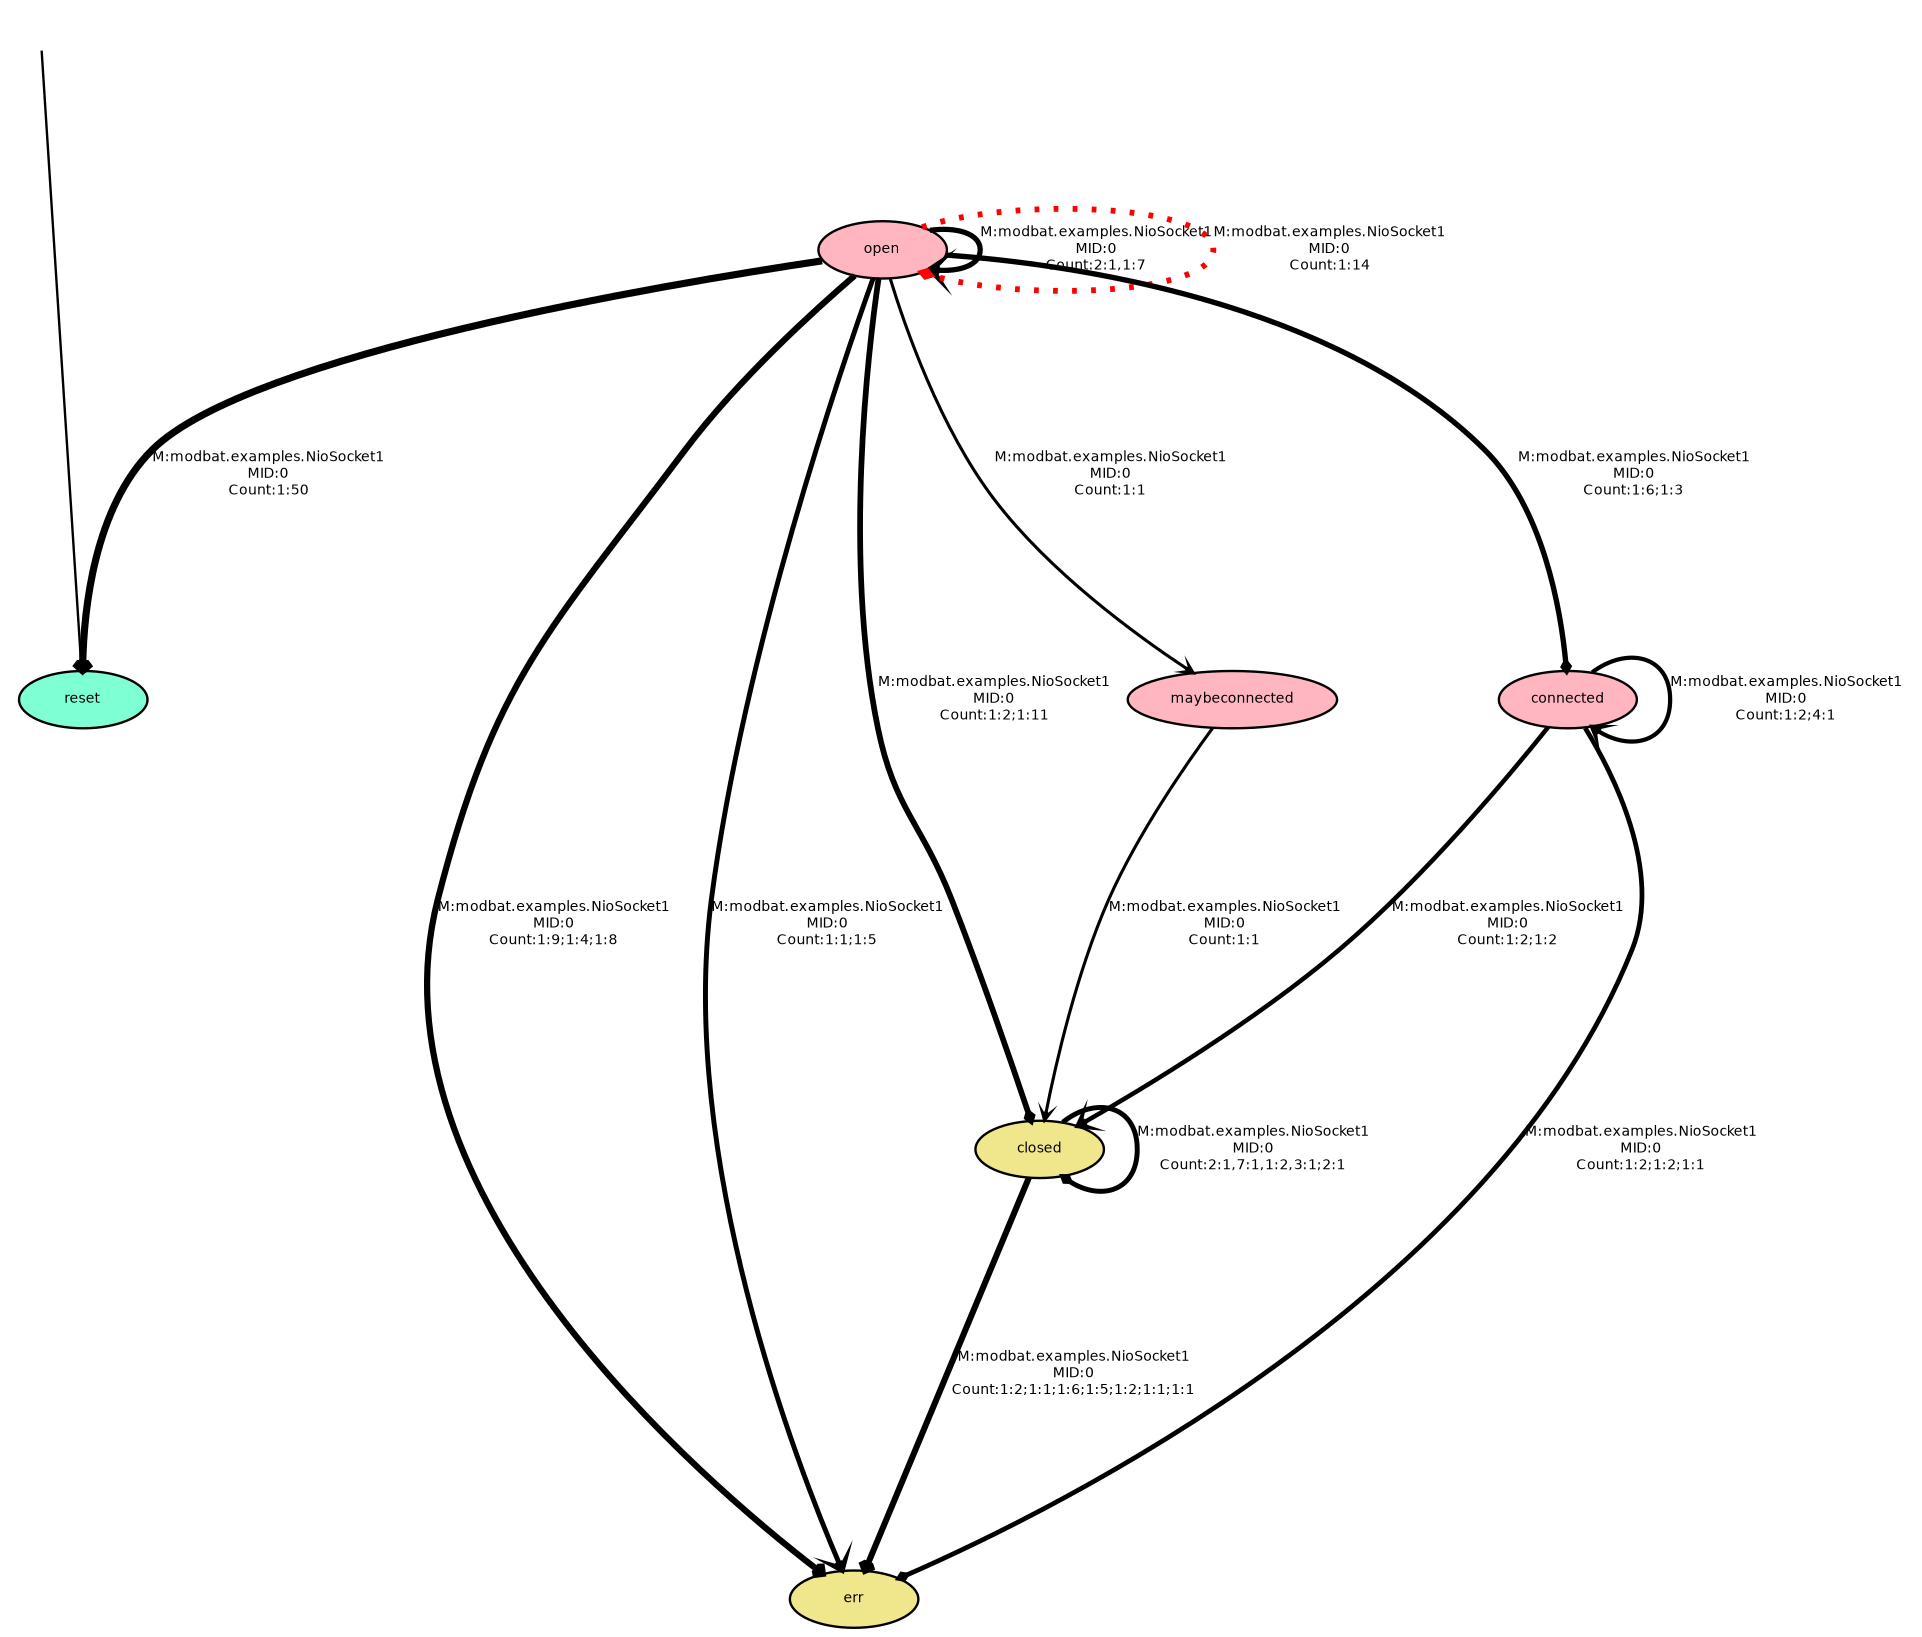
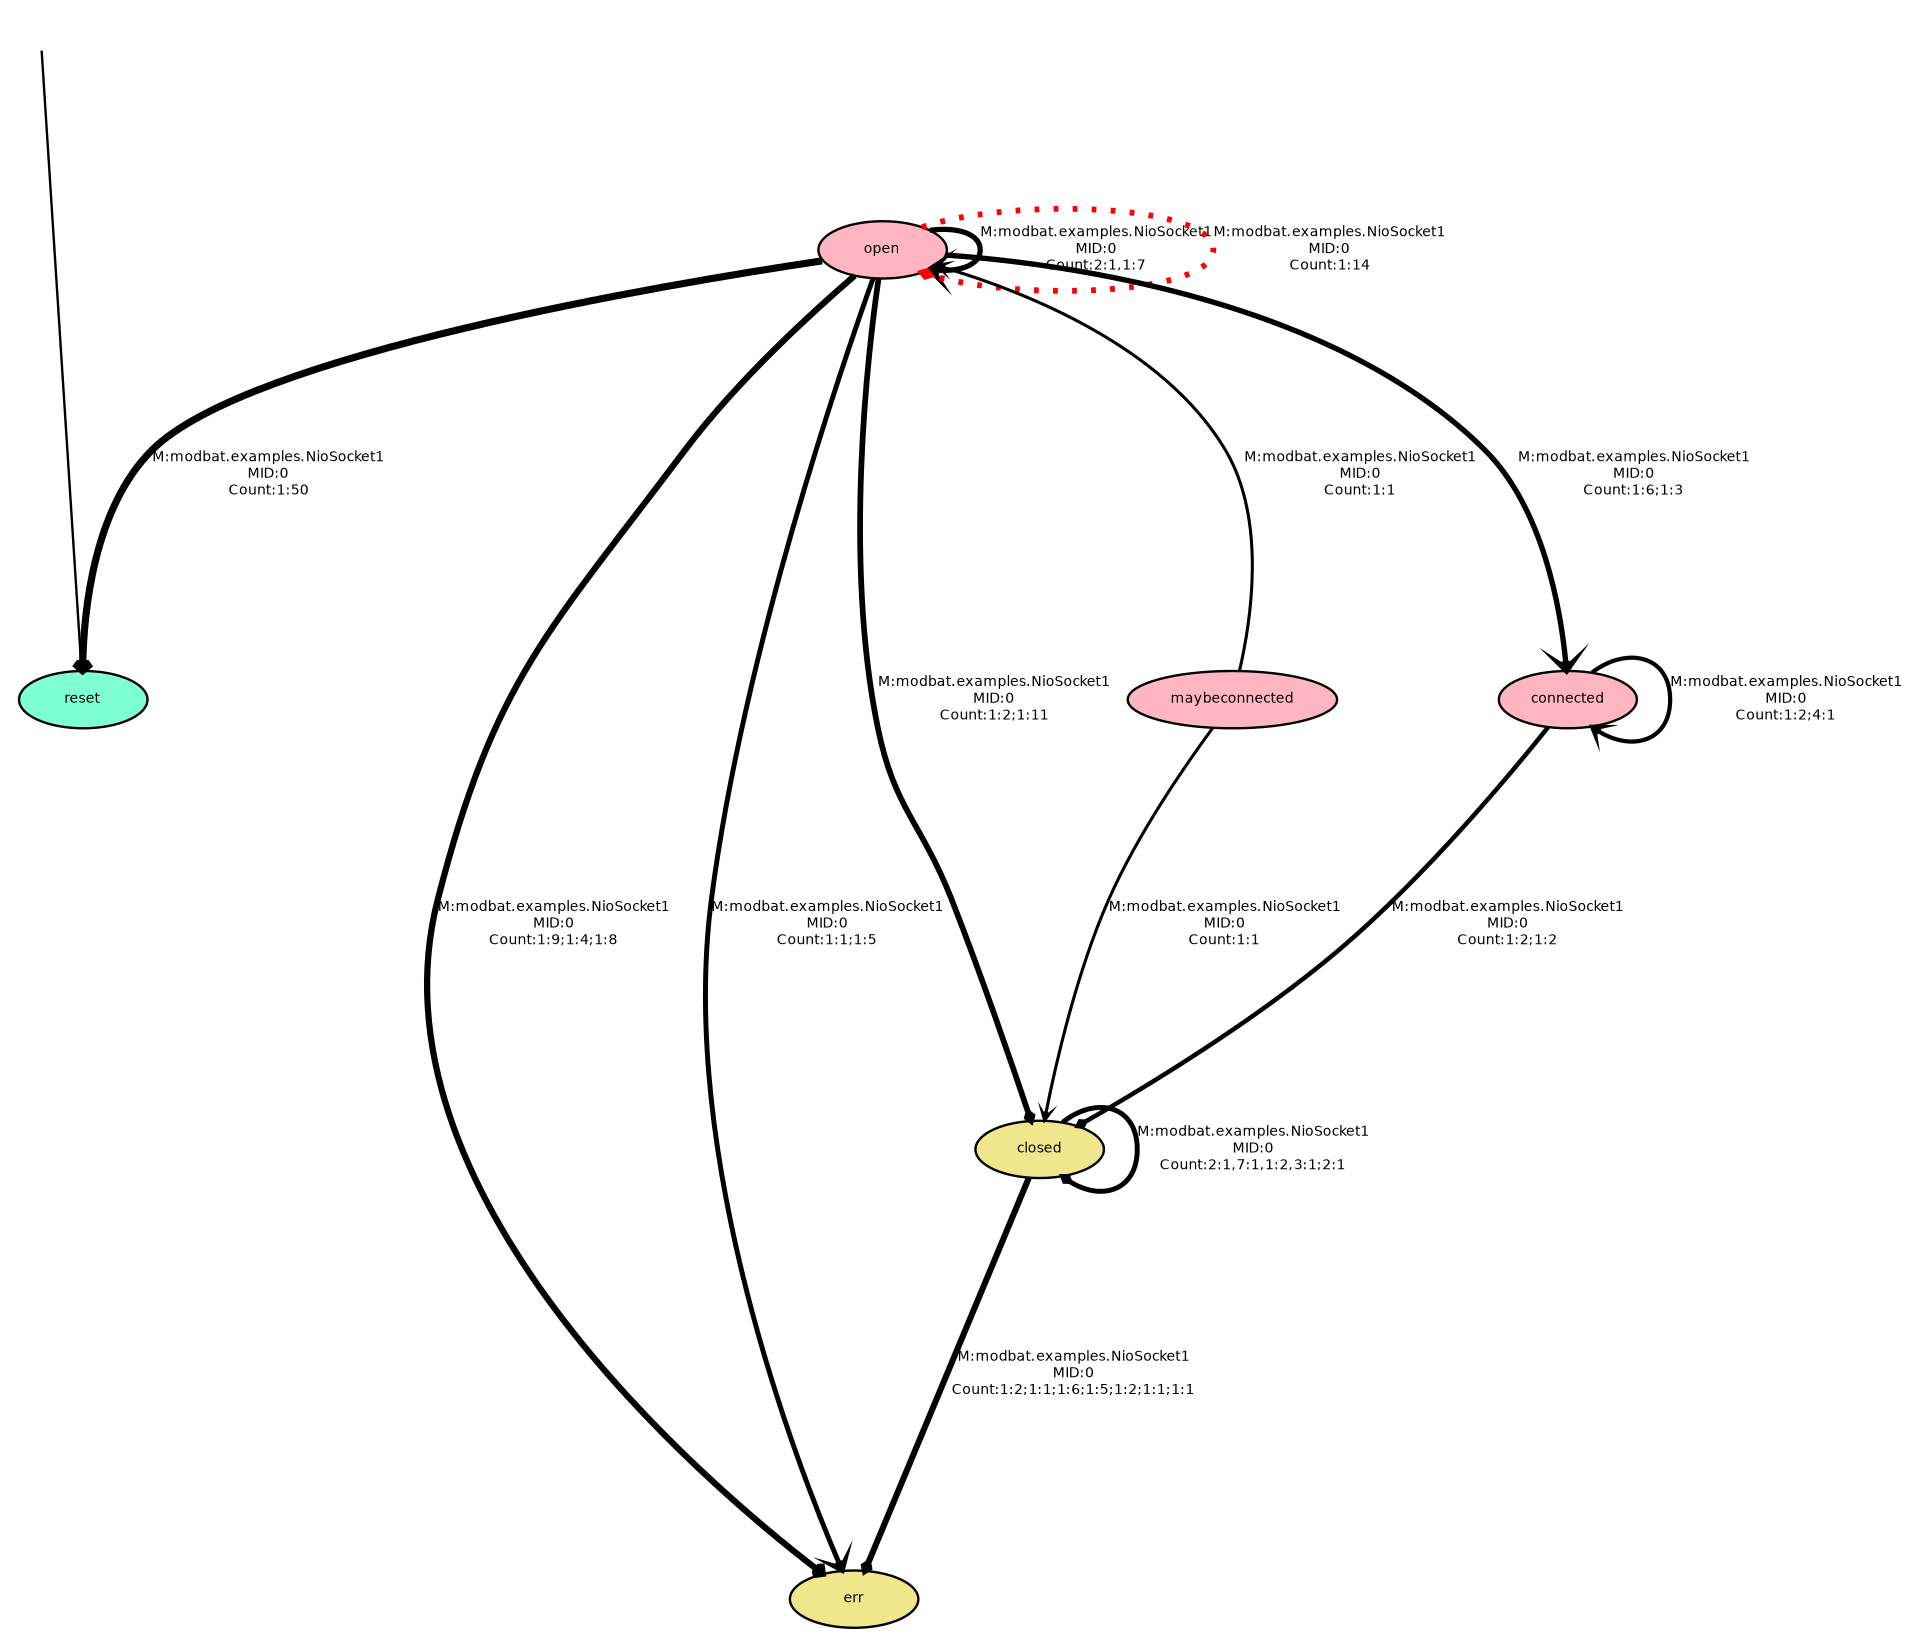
edge "open" -> "connected": arrowhead diamond -> vee
edge "open" -> "maybeconnected": reversed
edge "connected" -> "closed": arrowhead vee -> diamond
edge "connected" -> "err": removed, label "M:modbat.examples.NioSocket1 MID:0 Count:1:2;1:2;1:1"
edge "closed" -> "err": arrowhead vee -> diamond
